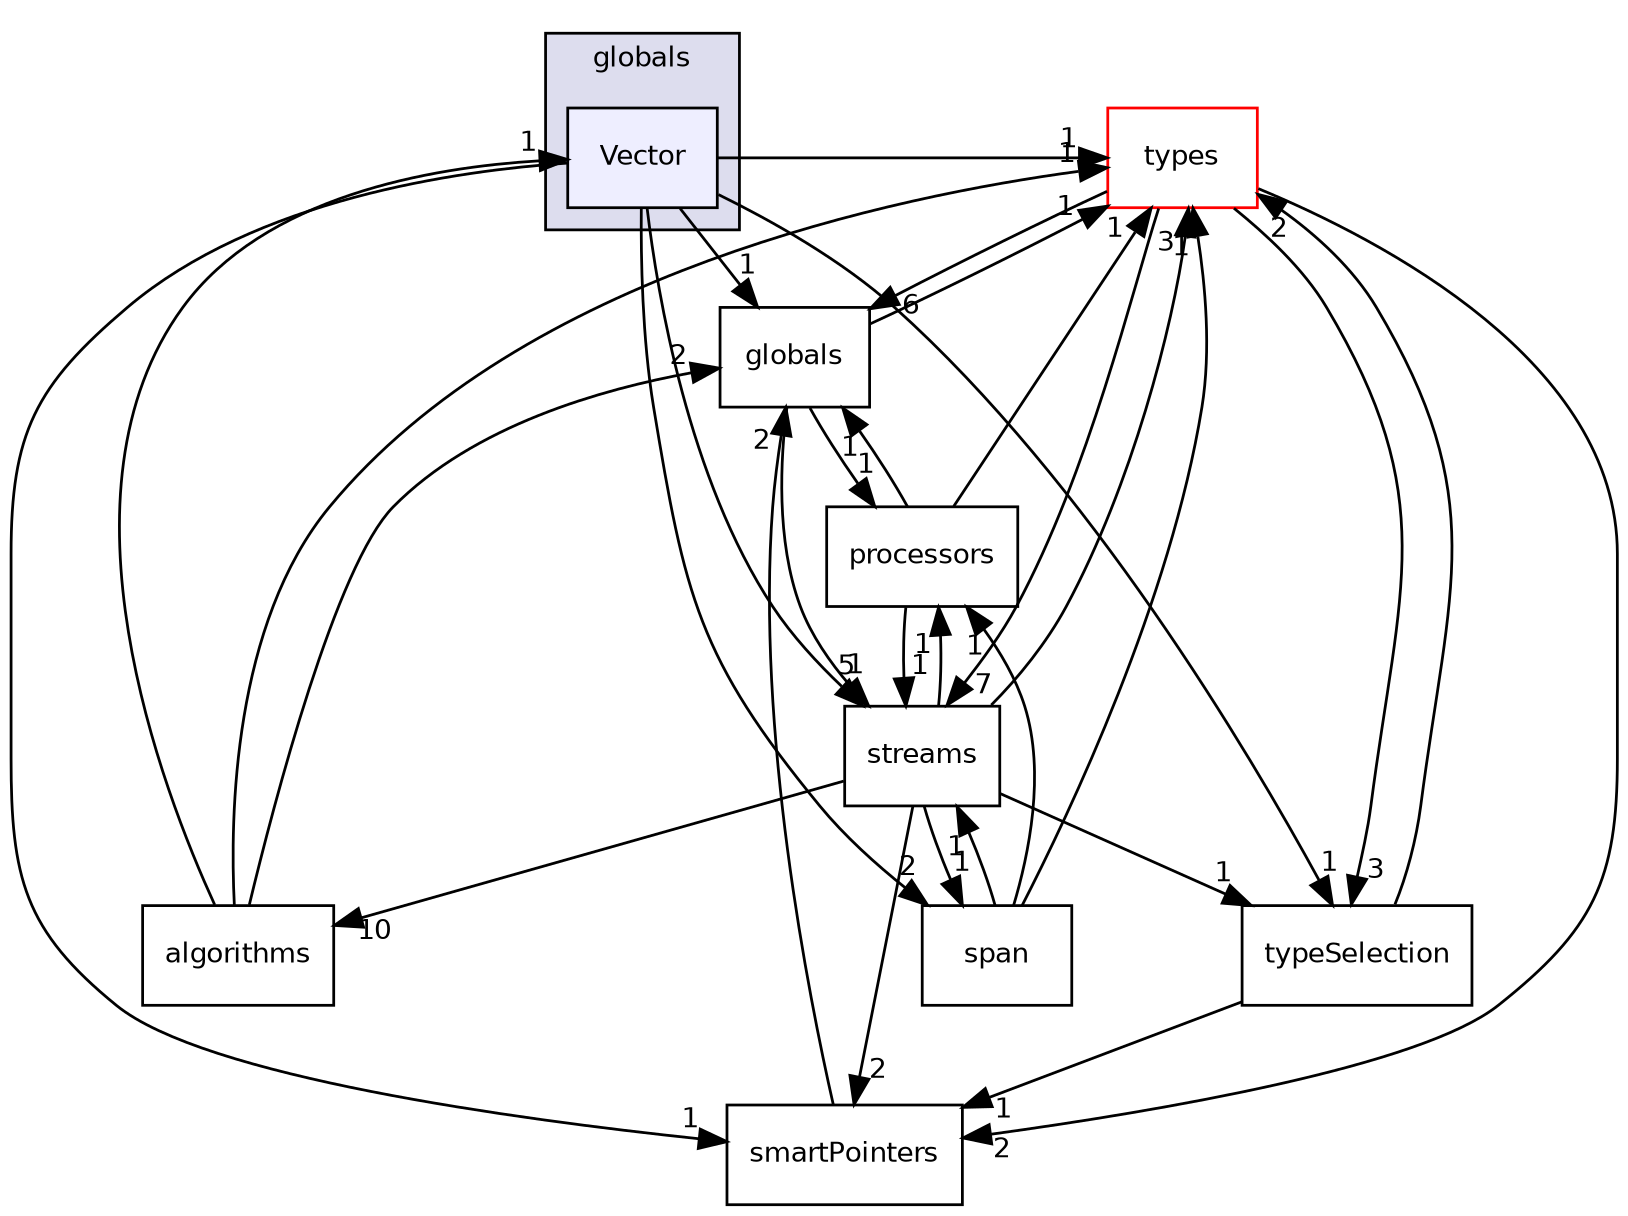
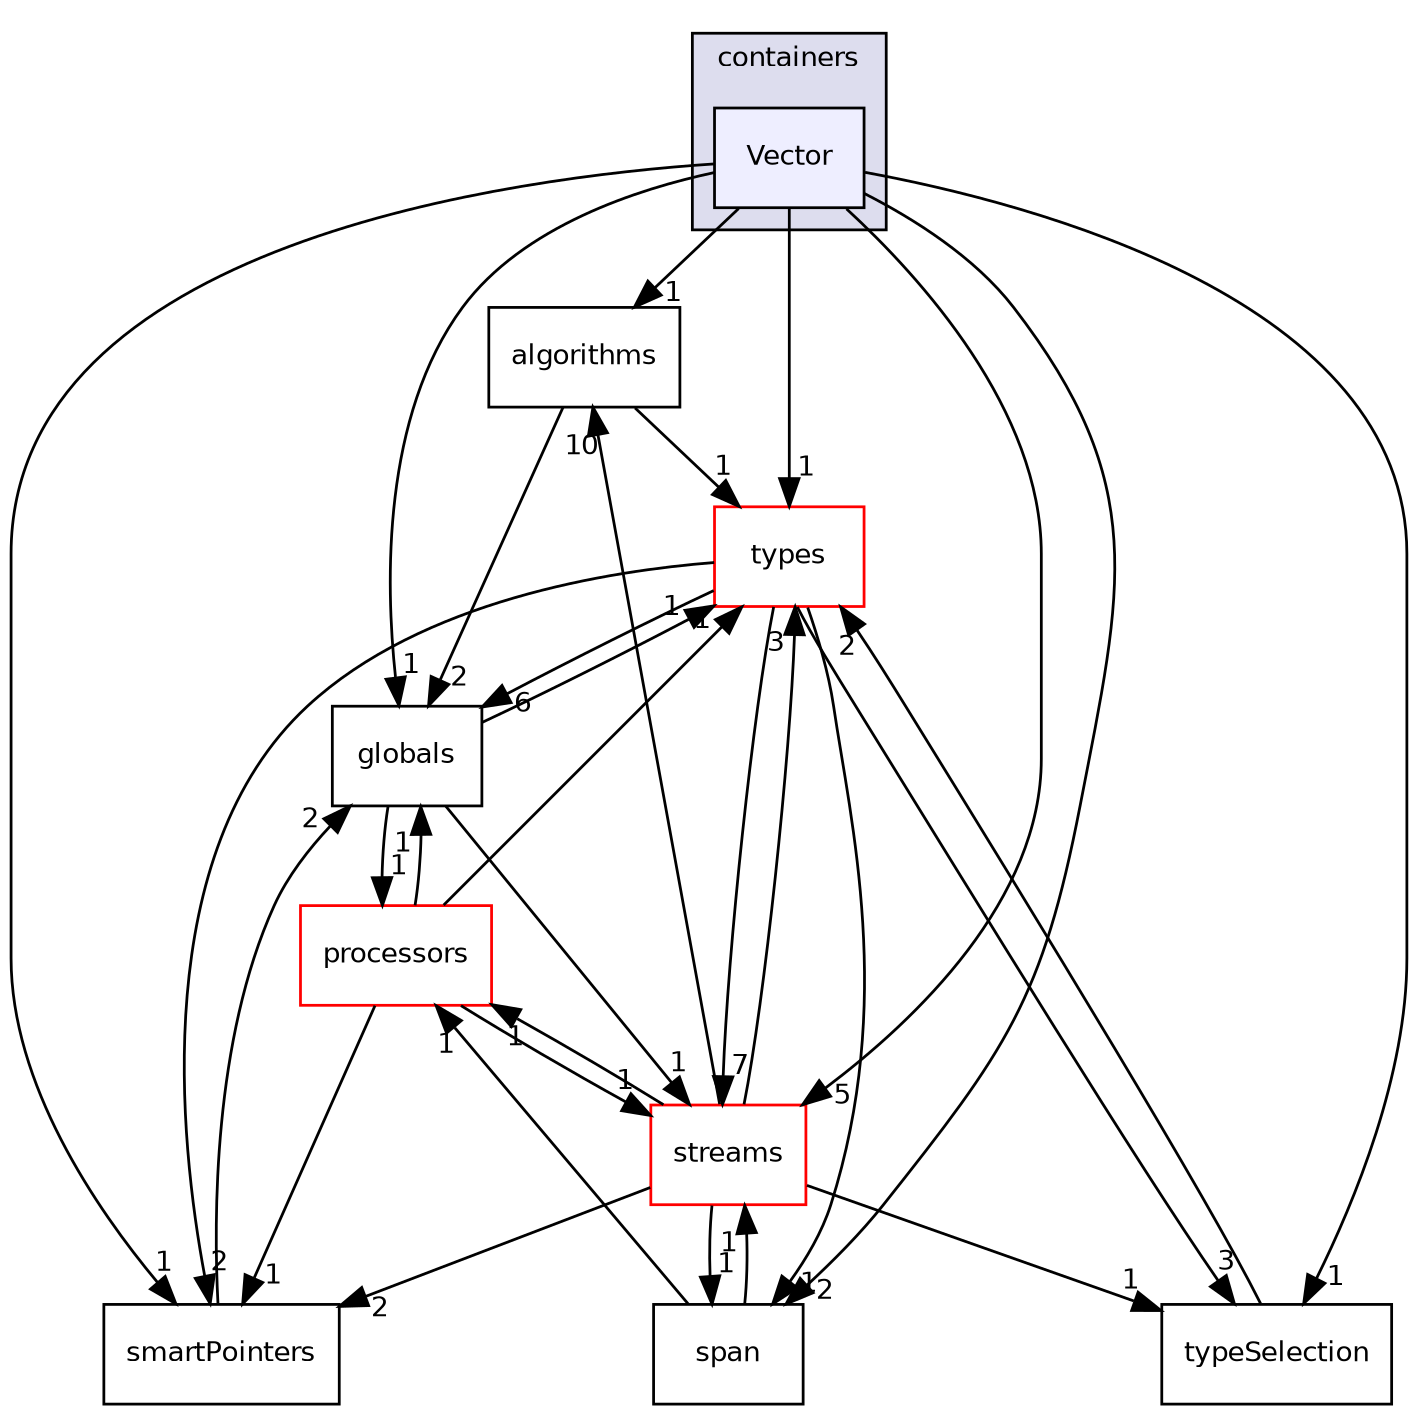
cluster "globals": label "globals" -> "containers"
edge "algorithms" -> "Vector": reversed
node "processors": color black -> red
edge "span" -> "types": reversed
node "streams": color black -> red
edge "typeSelection" -> "smartPointers": now "processors" -> "smartPointers"
